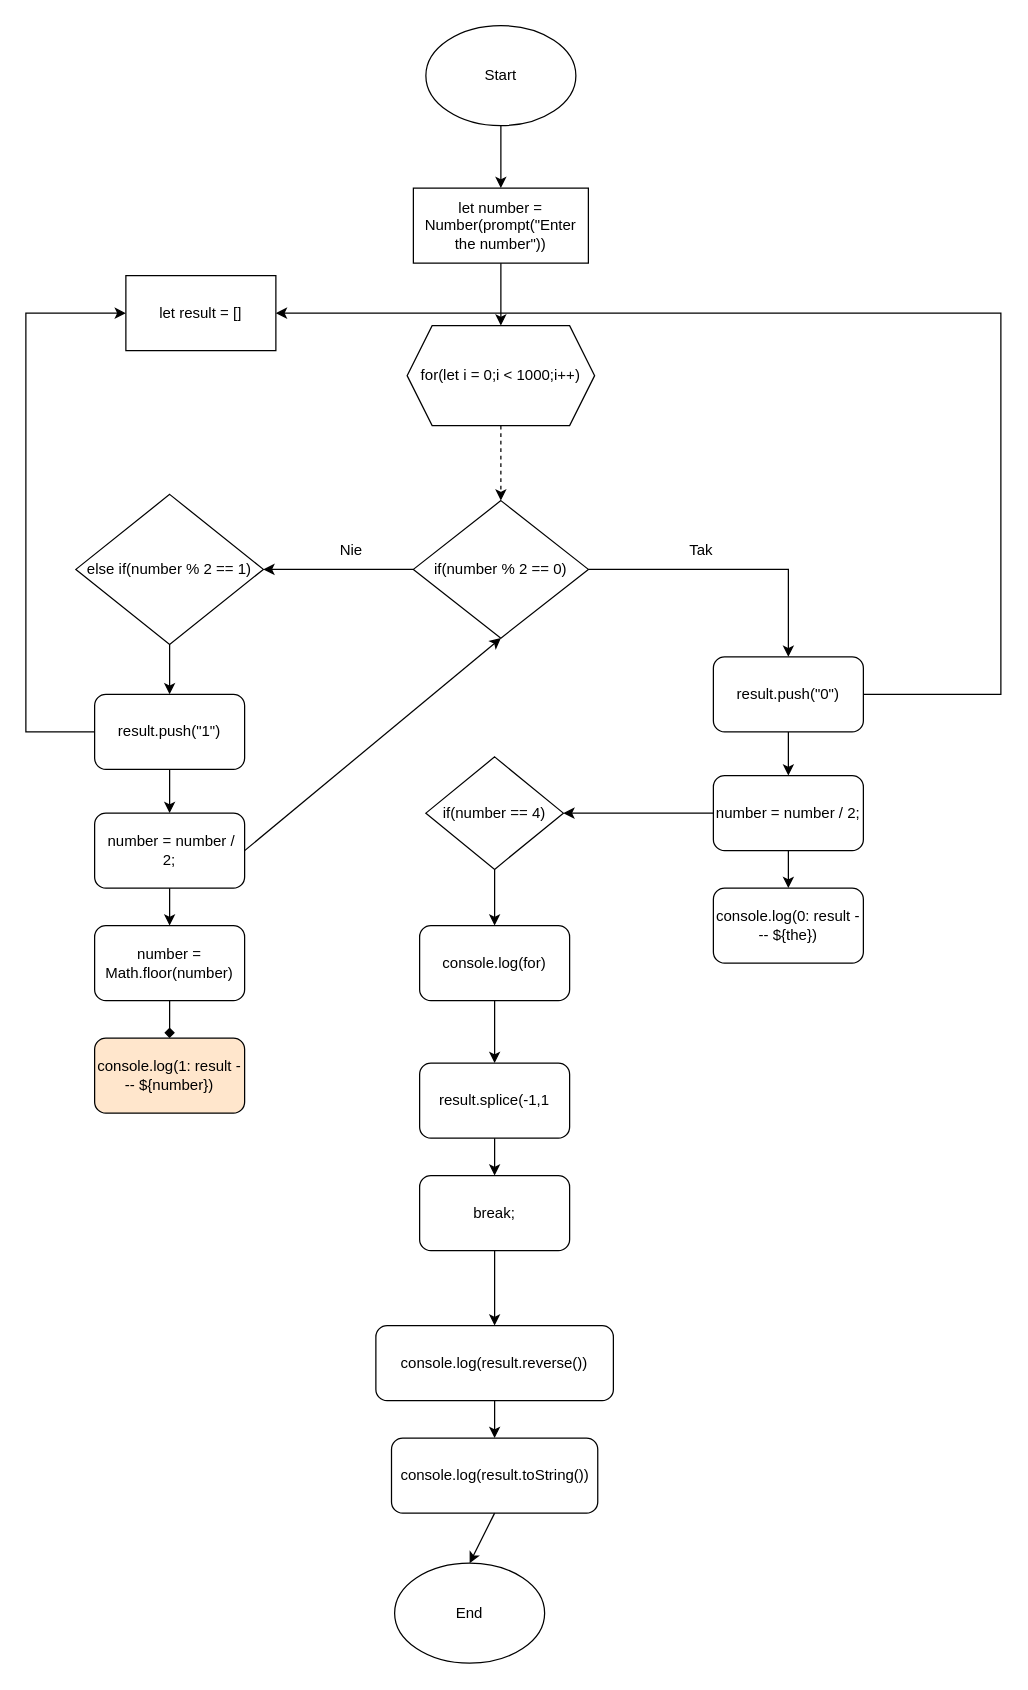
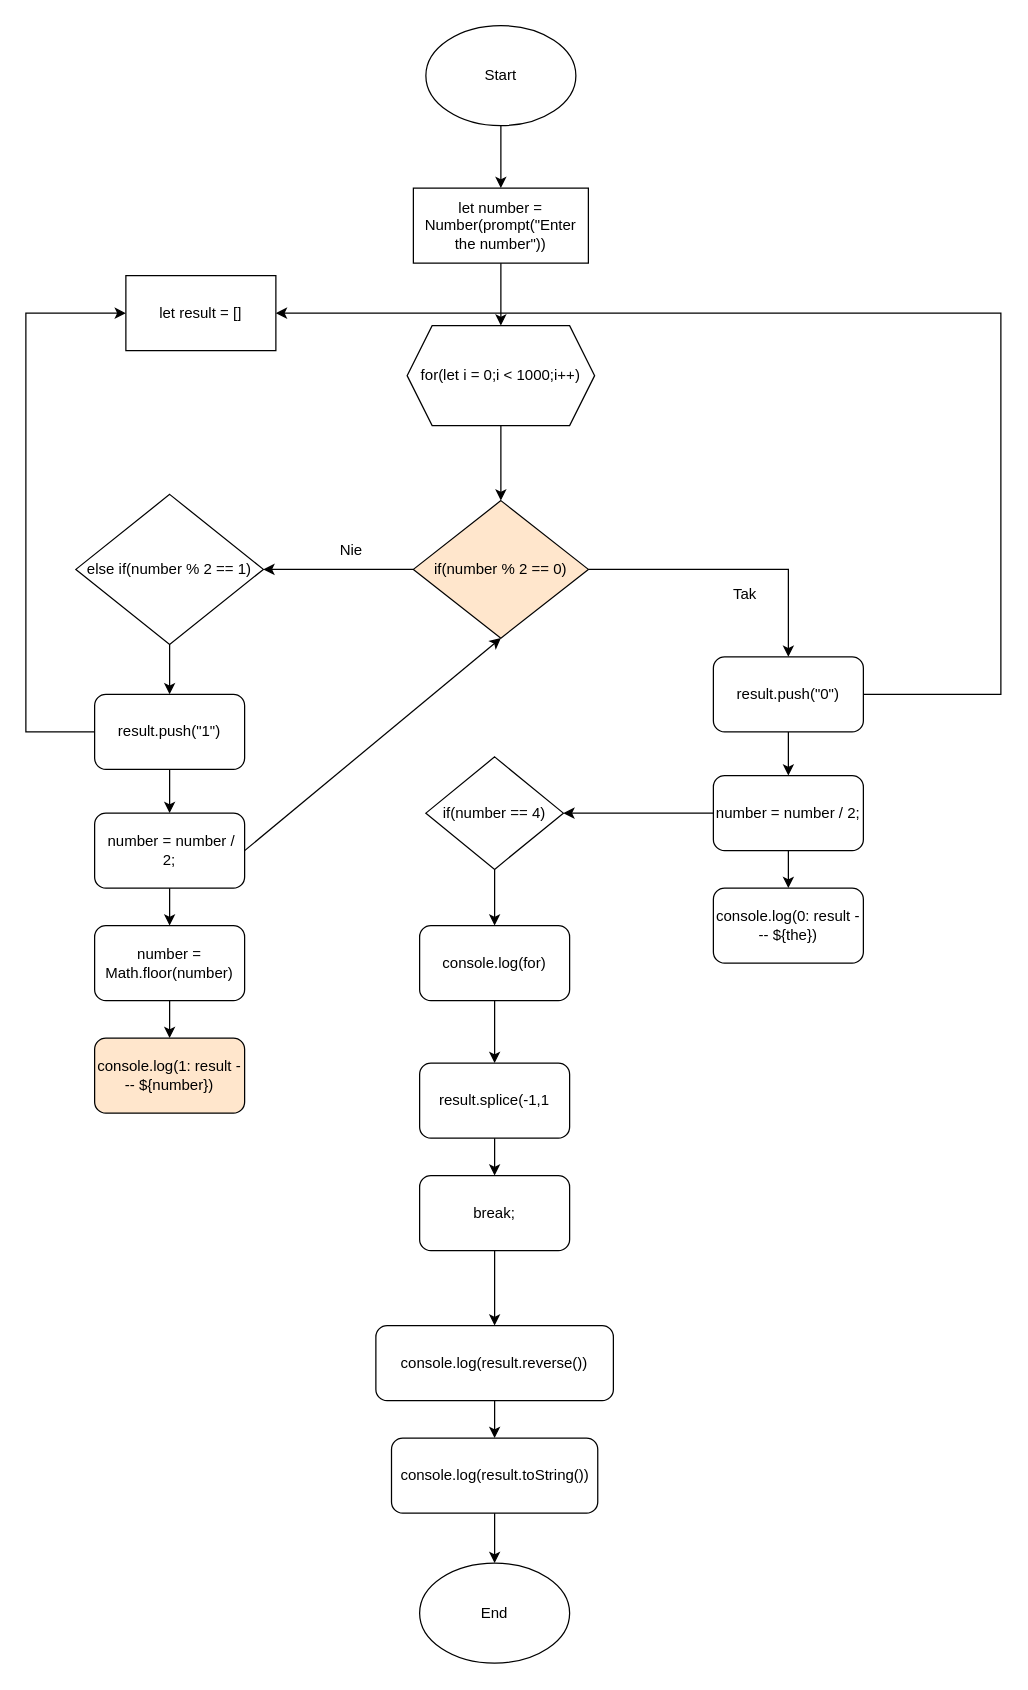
edge "for(let i = 0;i < 1000;i++)" -> "if(number % 2 == 0)": style dashed -> solid
node "Tak": moved (701, 551) -> (744, 594)
node "if(number % 2 == 0)": fillcolor #ffffff -> #ffe6cc
edge "number = Math.floor(number)" -> "console.log(1: result --- ${number})": arrowhead diamond -> classic
node "End": moved (469, 1613) -> (494, 1613)
